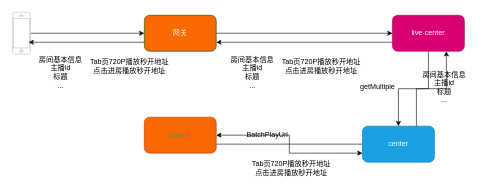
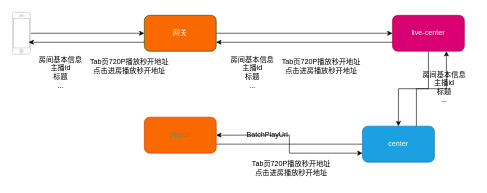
node "getMultiple": removed
